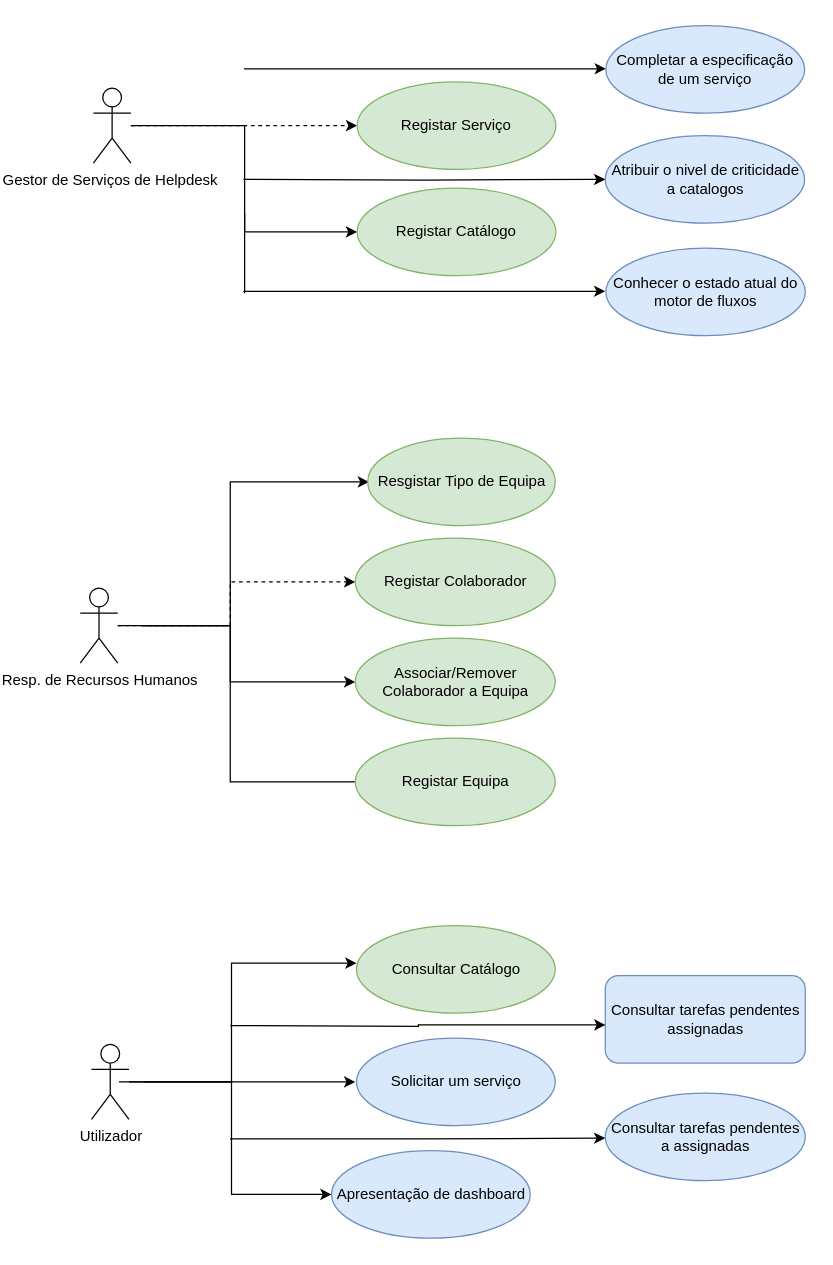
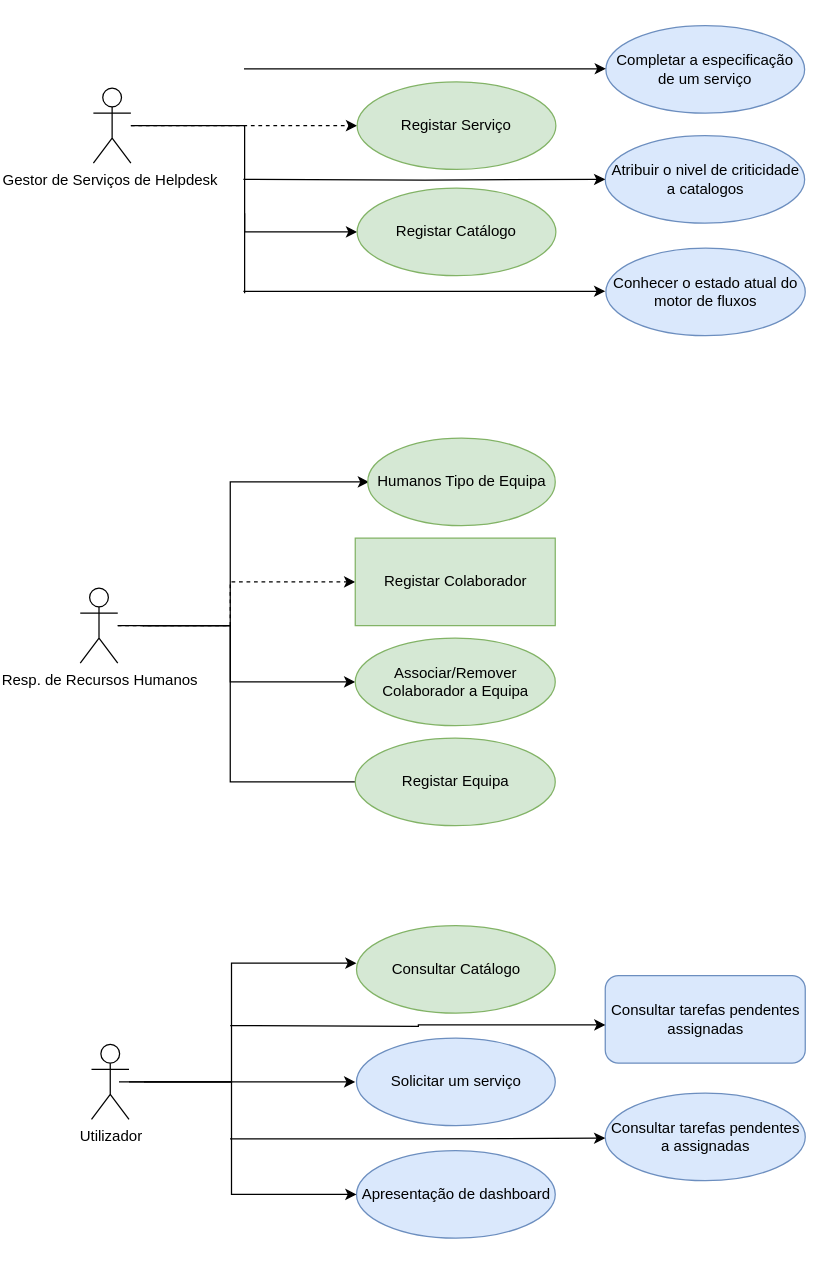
node "Resgistar Tipo de Equipa": label "Resgistar Tipo de Equipa" -> "Humanos Tipo de Equipa"
node "Registar Colaborador": shape ellipse -> rectangle
node "Apresentação de dashboard": moved (431, 1194) -> (456, 1194)
